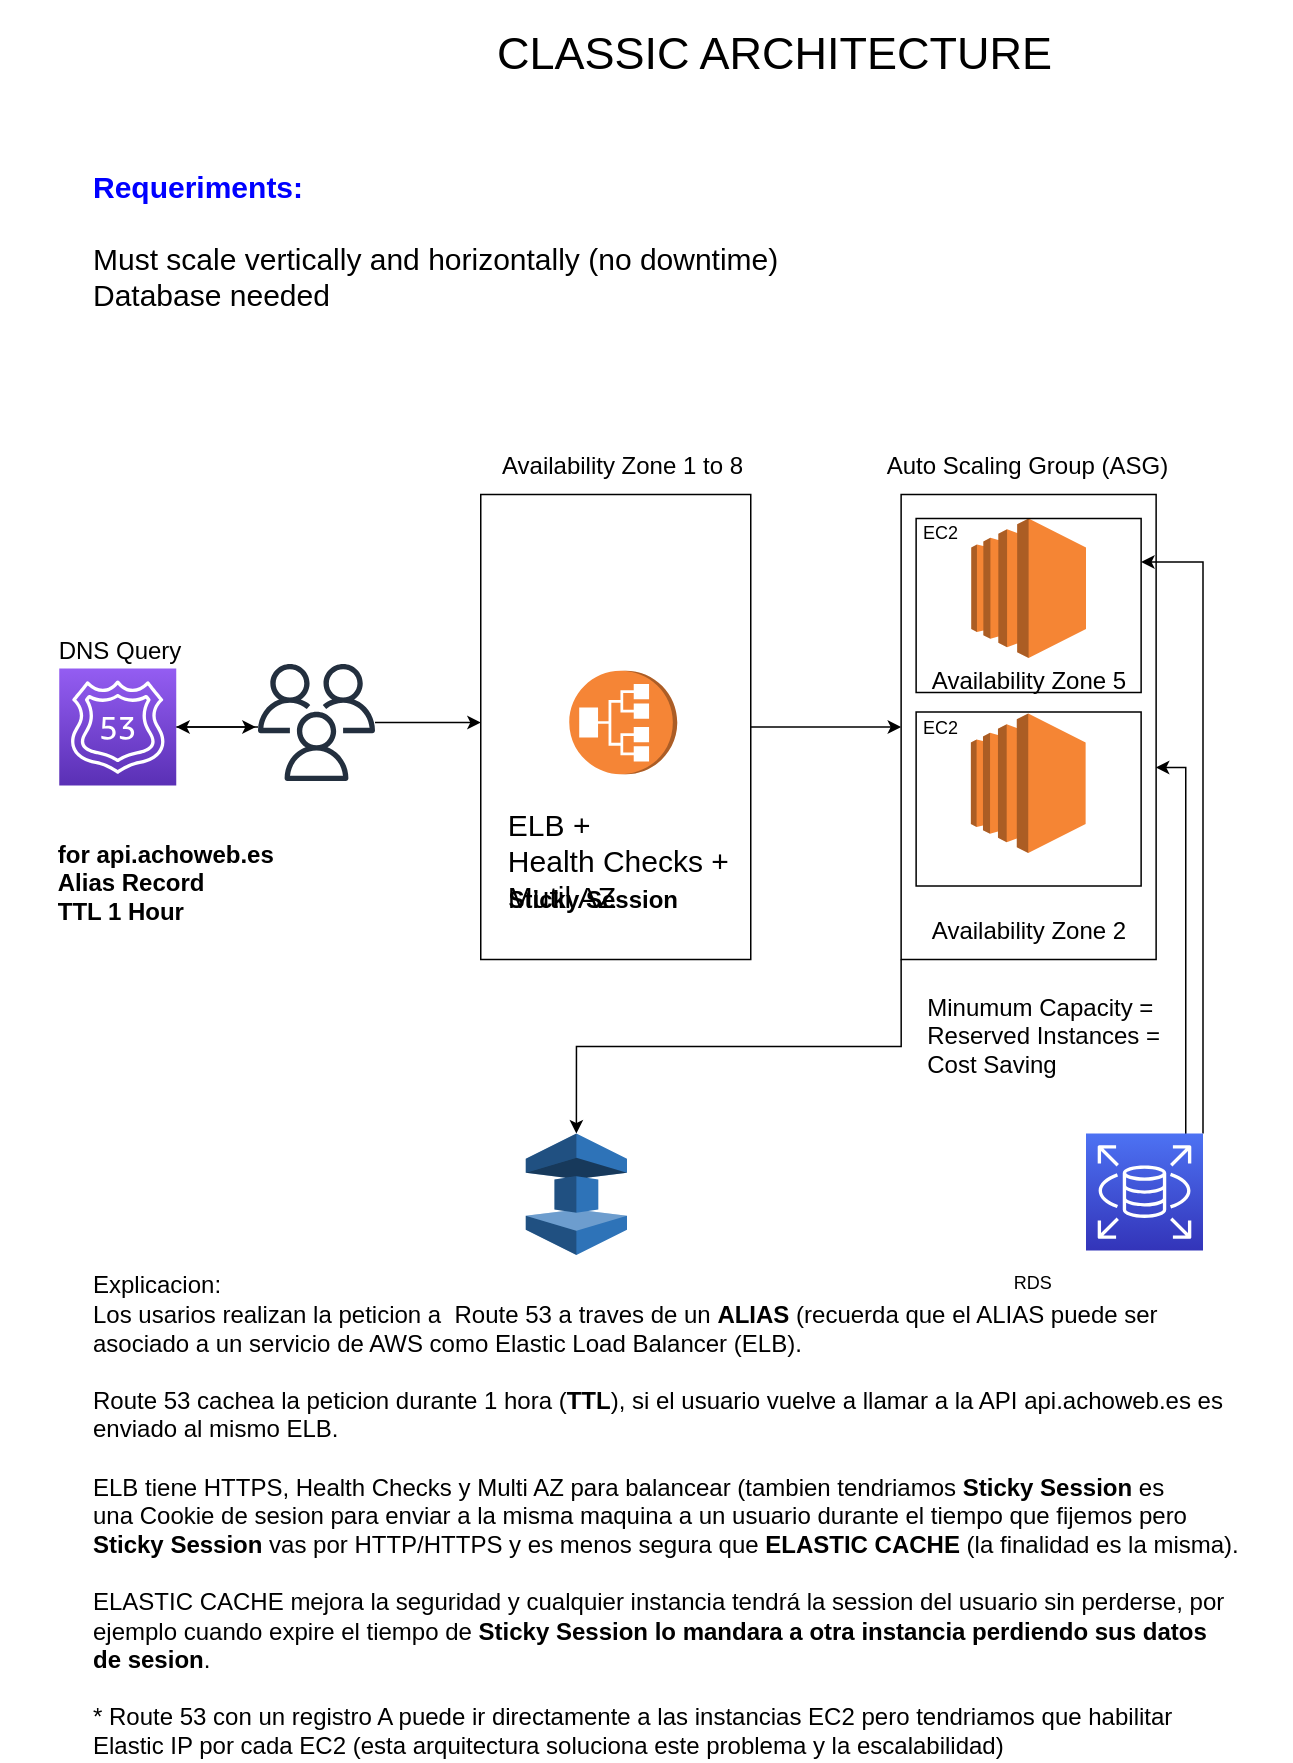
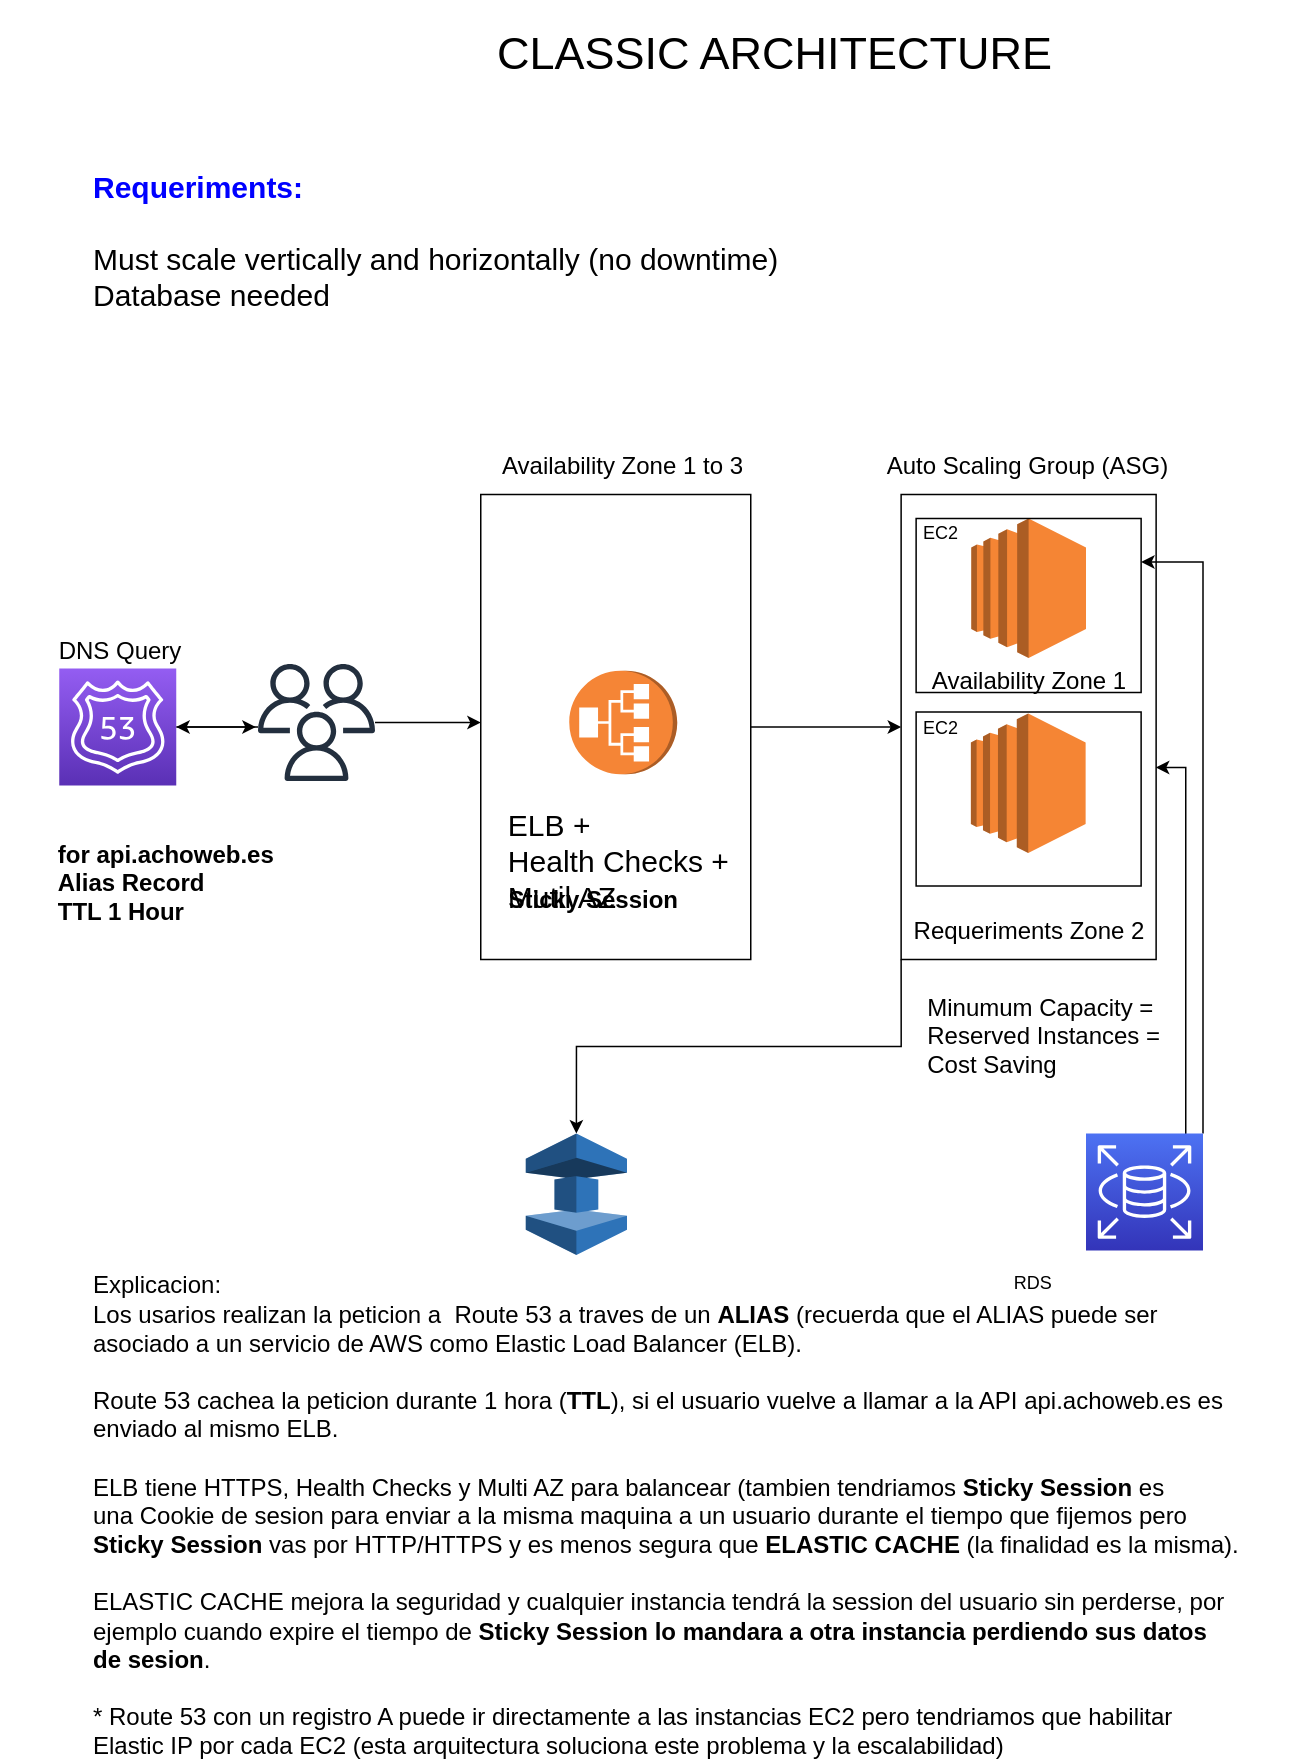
node "Availability Zone 1 to 8": label "Availability Zone 1 to 8" -> "Availability Zone 1 to 3"
node "Availability Zone 5": label "Availability Zone 5" -> "Availability Zone 1"
node "Availability Zone 2": label "Availability Zone 2" -> "Requeriments Zone 2"
